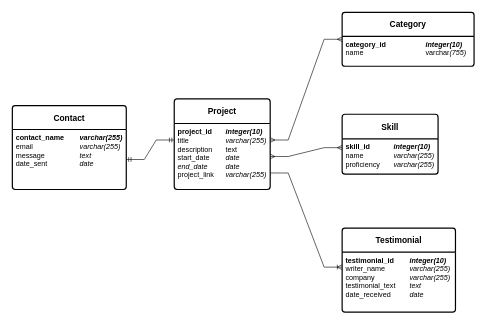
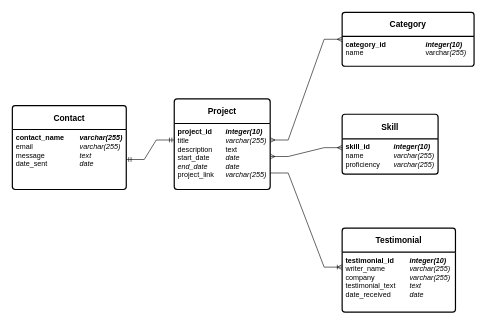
node "category_id integer(10) name varchar(755)": label "category_id integer(10) name varchar(755)" -> "category_id integer(10) name varchar(255)"
